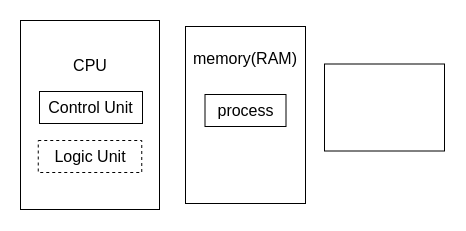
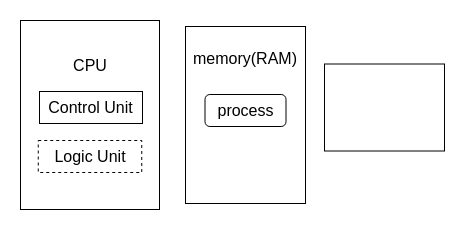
node "process": shape rectangle -> rounded rectangle
